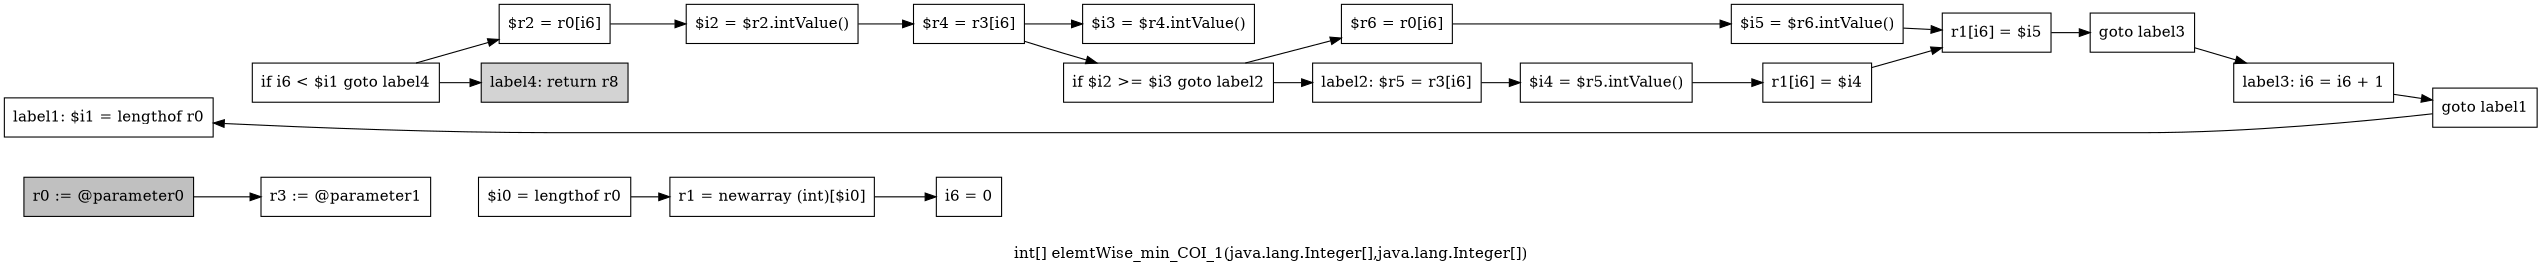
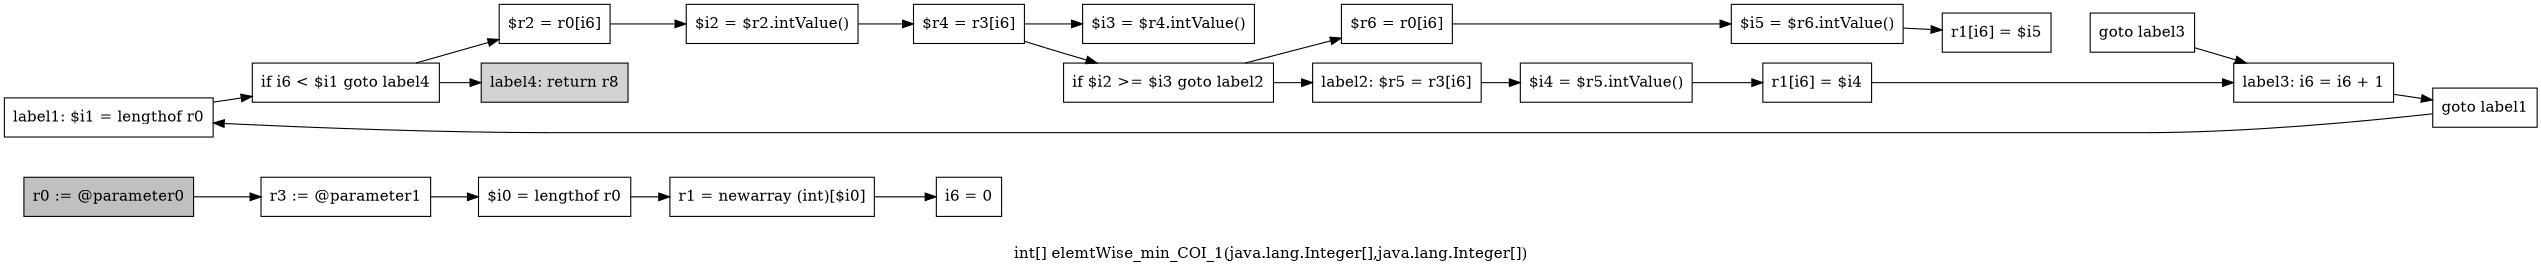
edge "r1[i6] = $i5" -> "goto label3": removed
edge "r1[i6] = $i4" -> "r1[i6] = $i5": now "r1[i6] = $i4" -> "label3: i6 = i6 + 1"
edge "label1: $i1 = lengthof r0" -> "if i6 < $i1 goto label4": added
edge "r3 := @parameter1" -> "$i0 = lengthof r0": added
